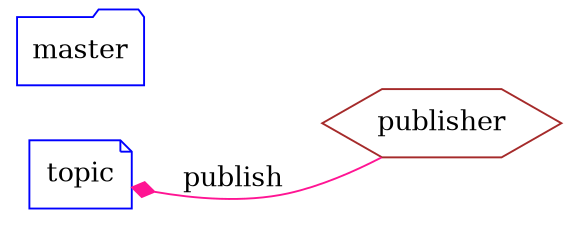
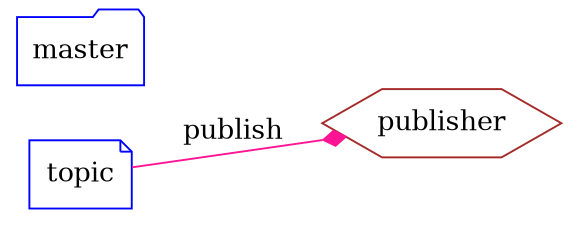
edge "publisher" -> "topic": reversed
